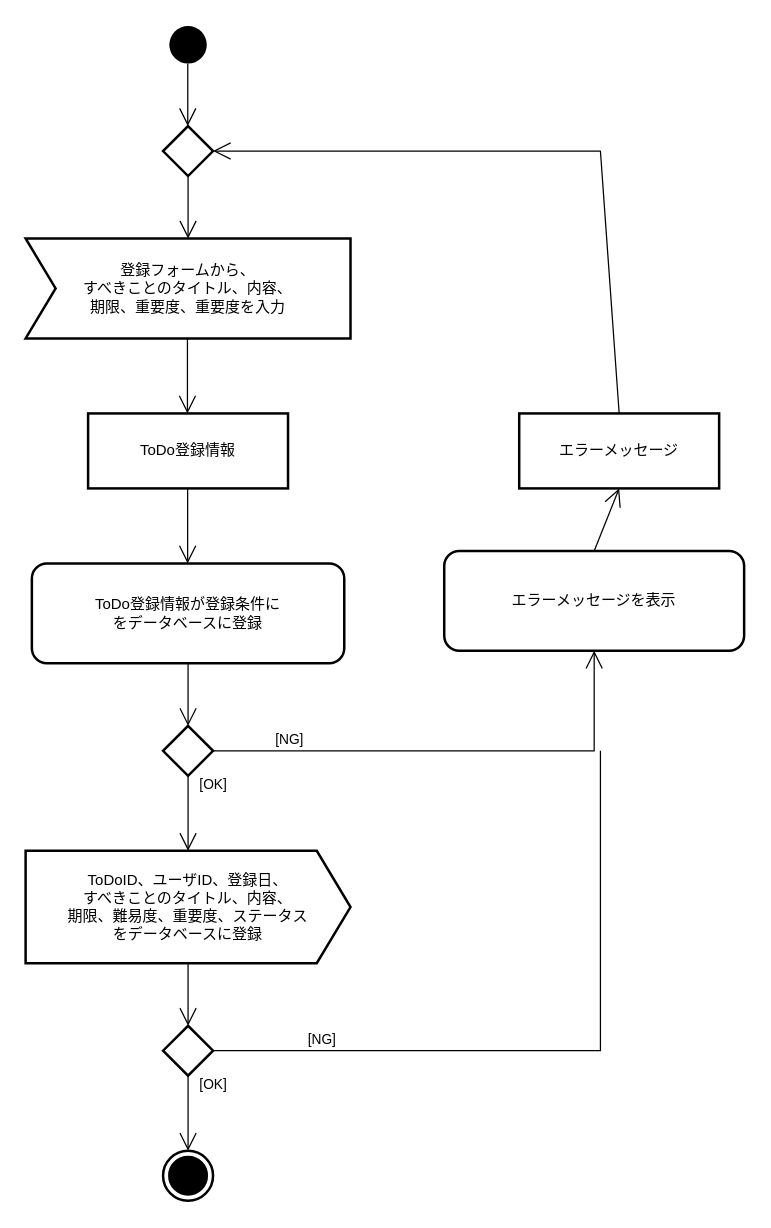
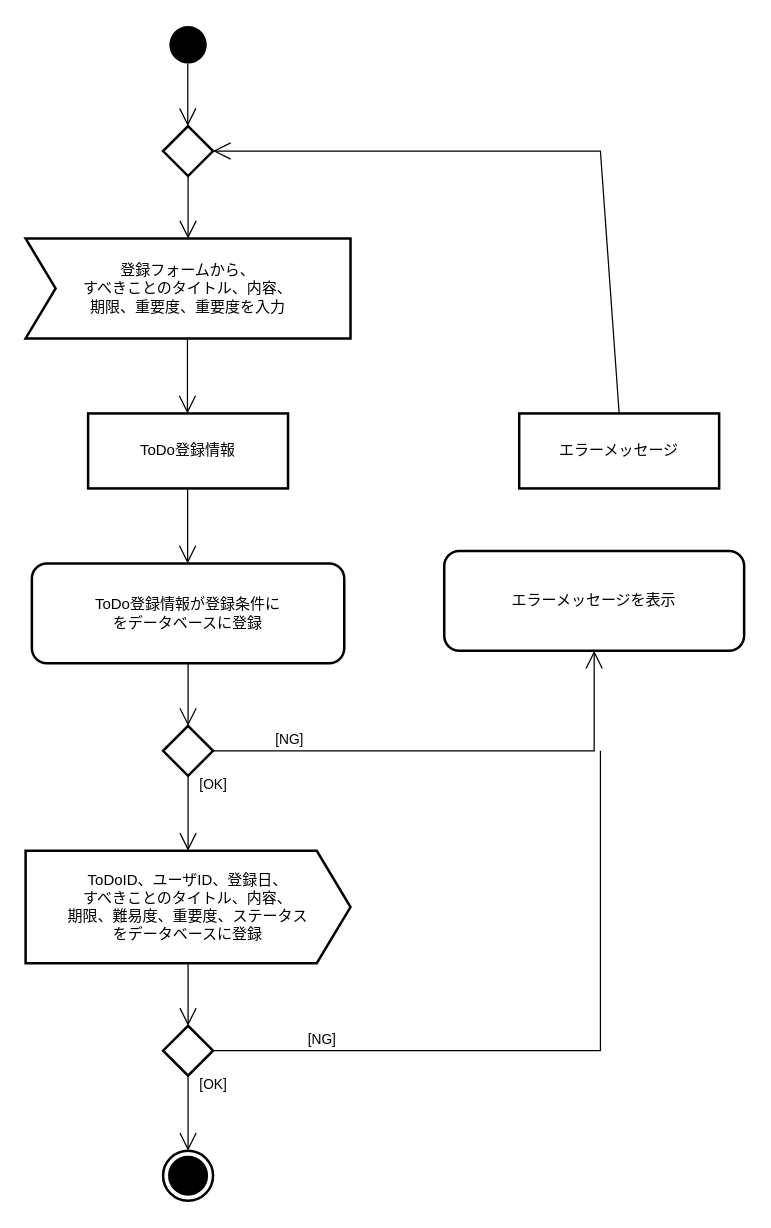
edge "エラーメッセージを表示" -> "エラーメッセージ": removed
